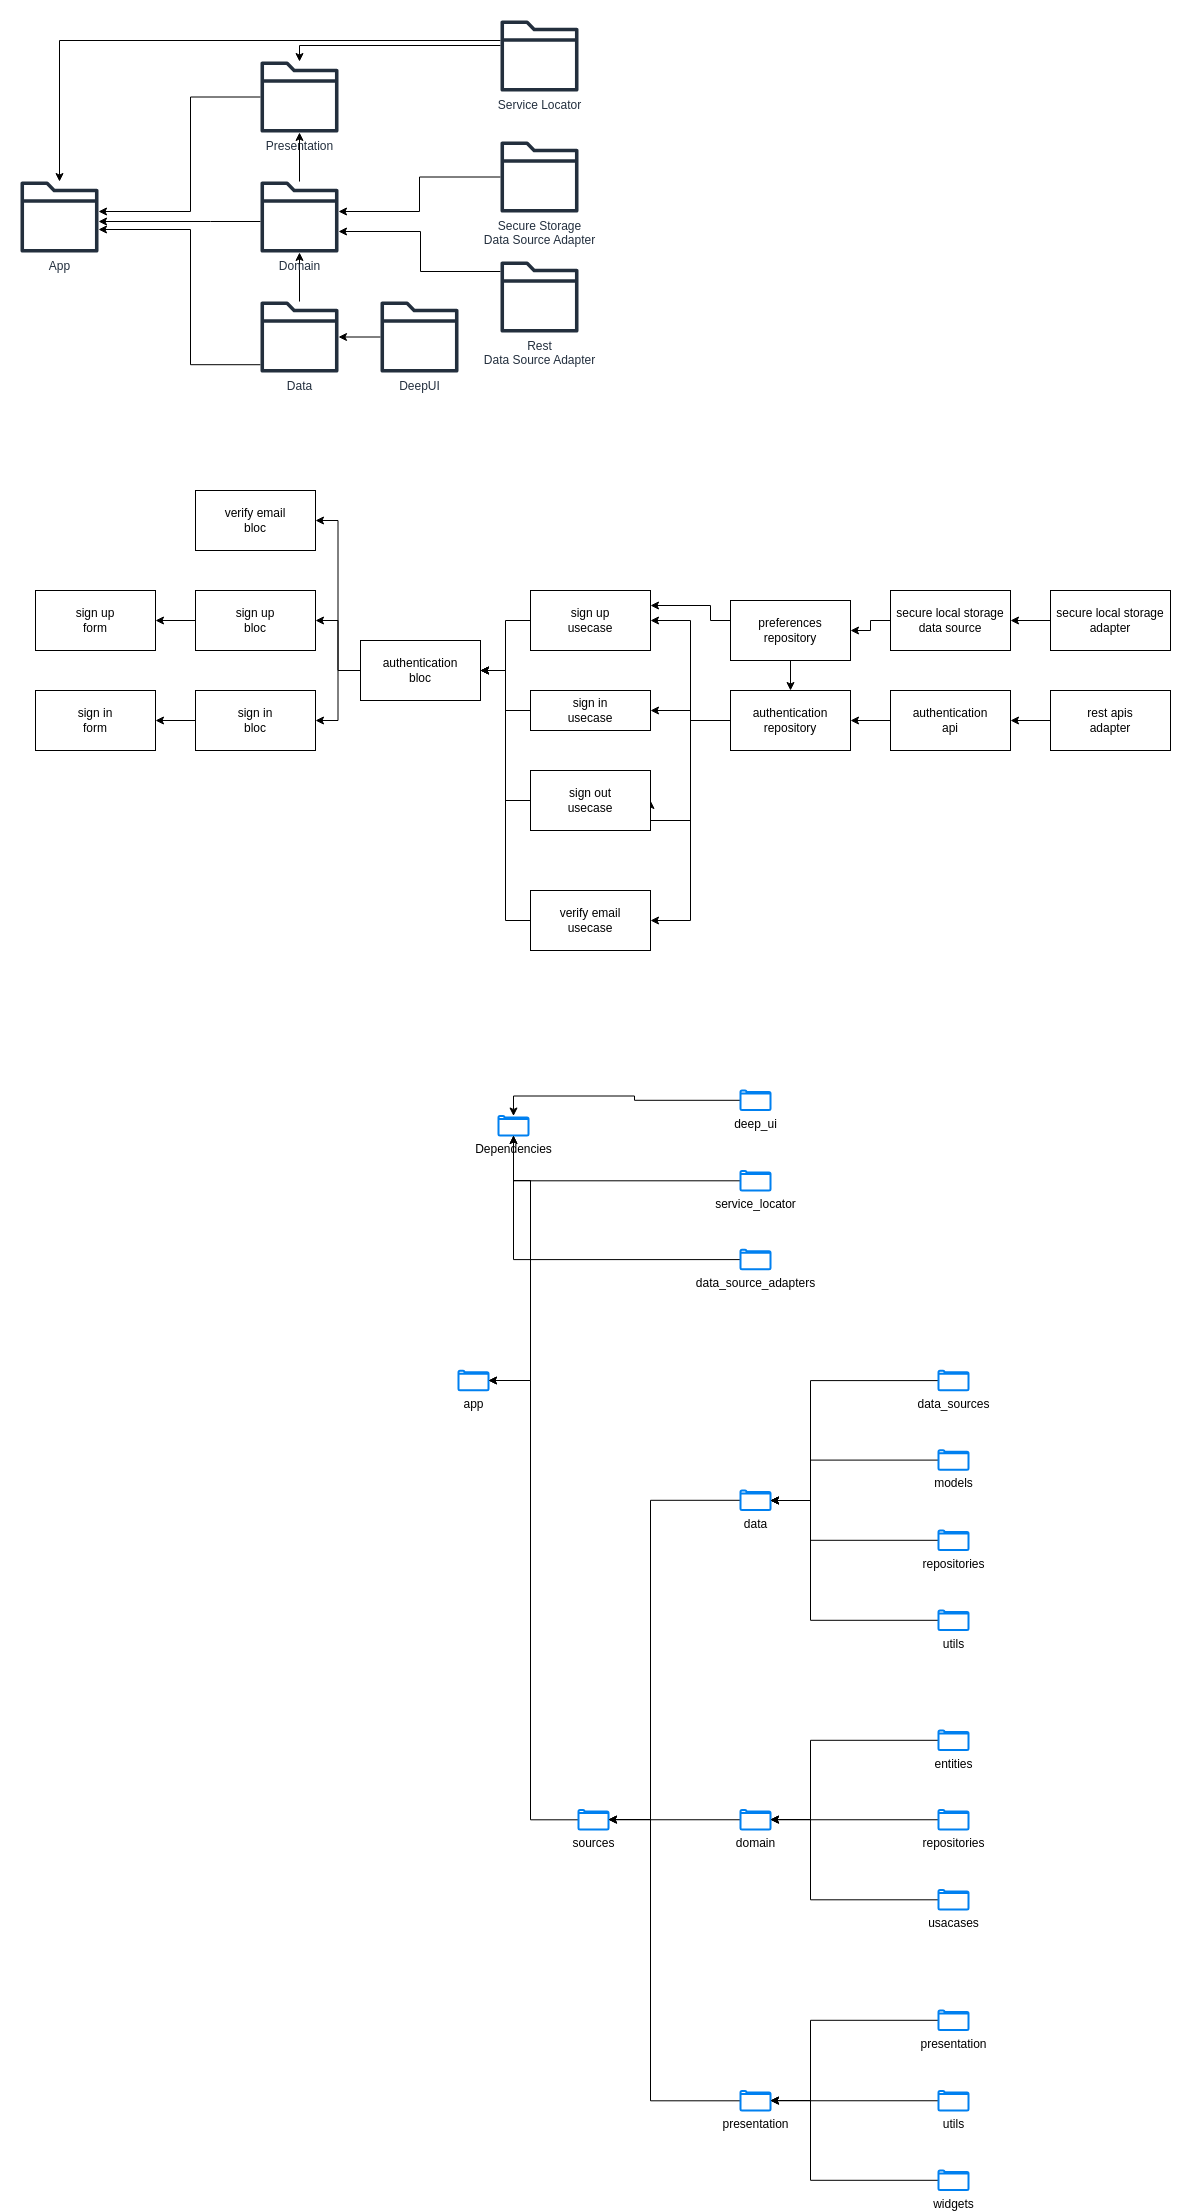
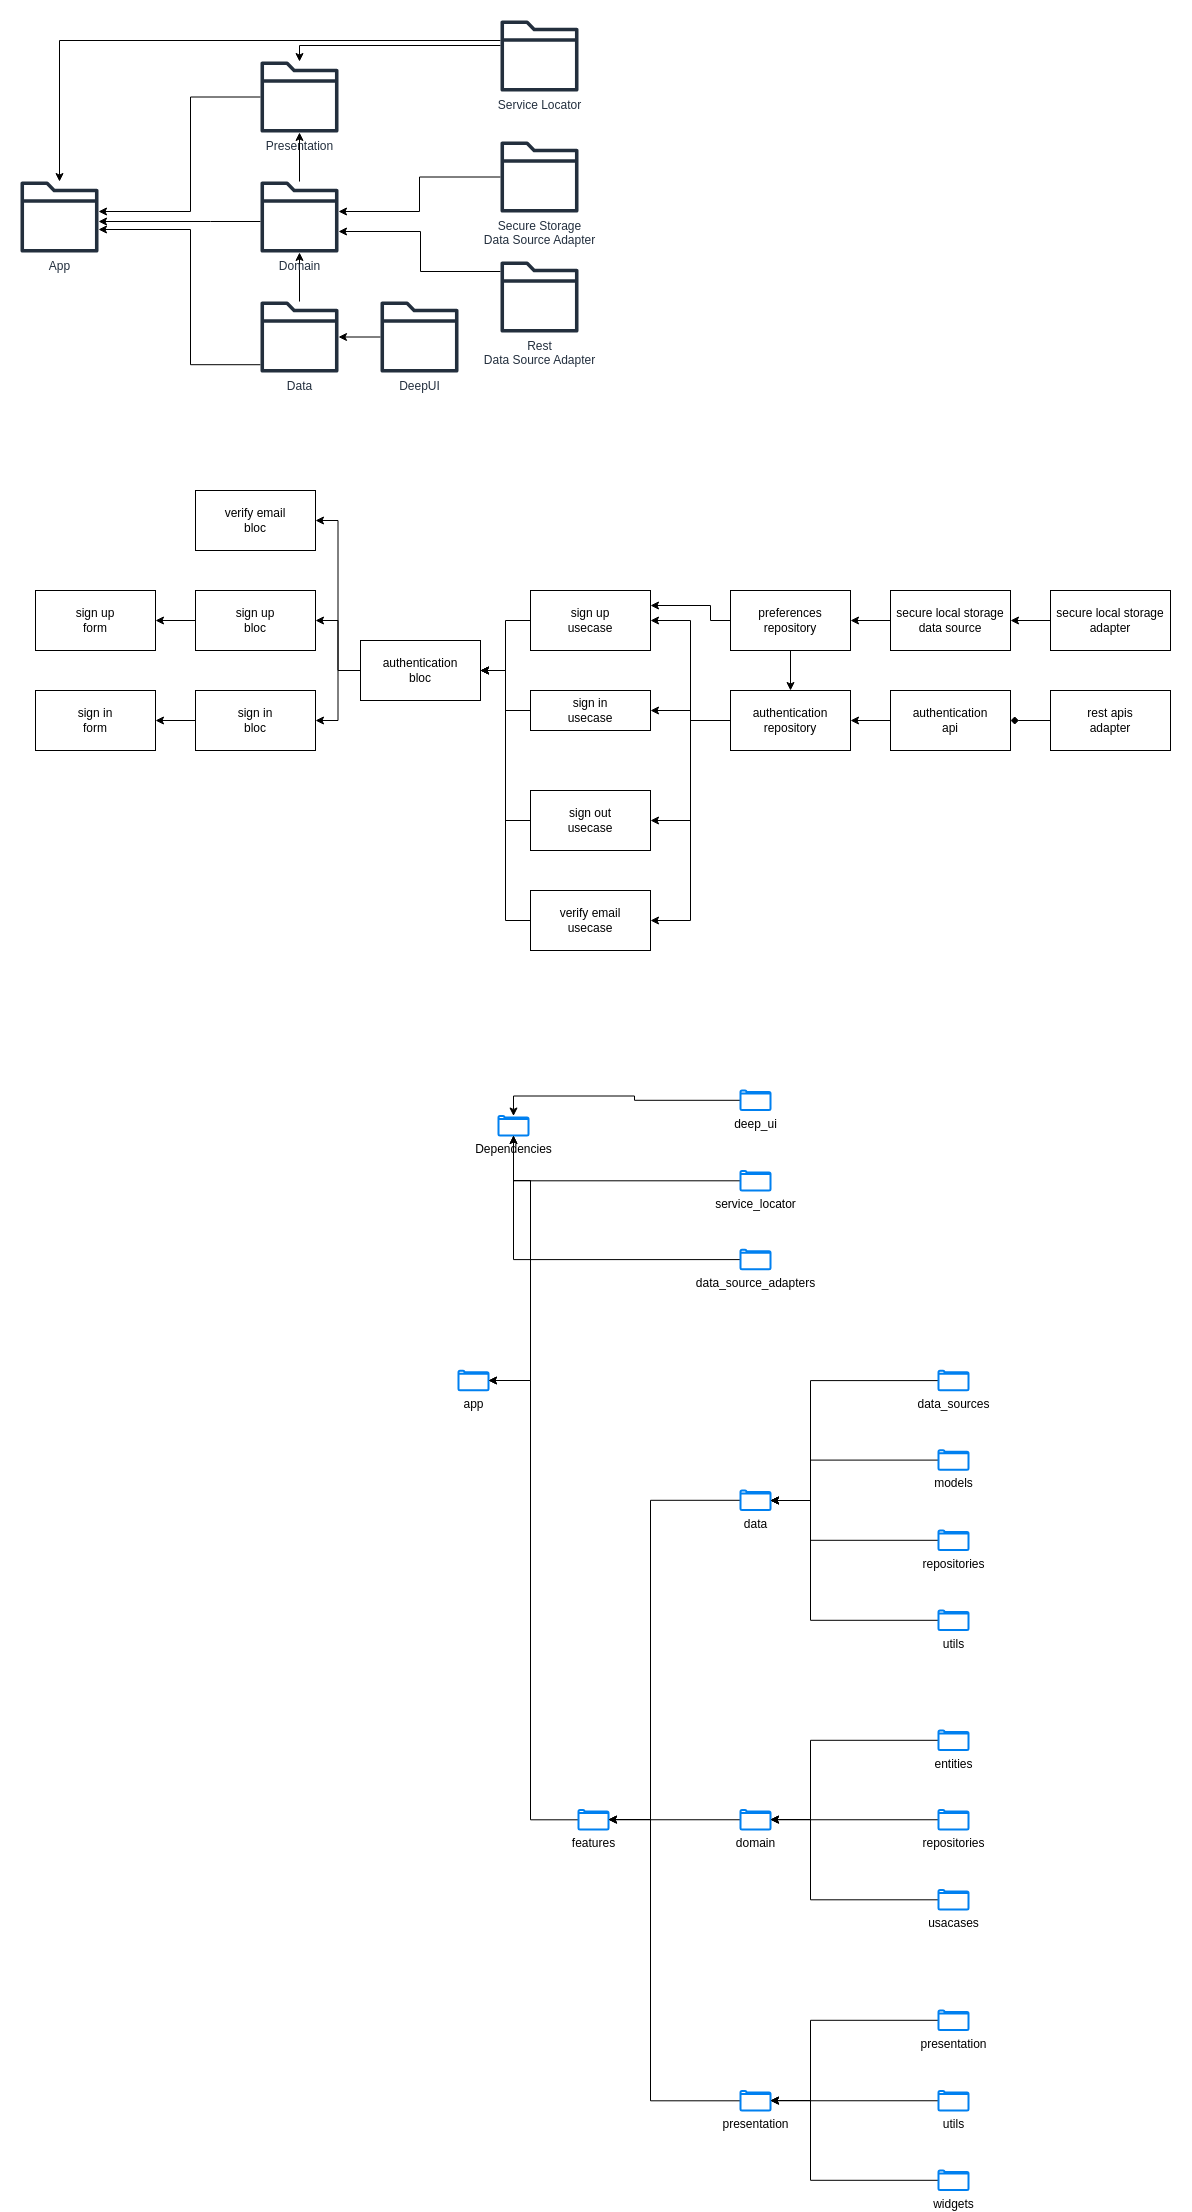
node "preferences repository": moved (791, 631) -> (791, 621)
edge "rest apis adapter" -> "authentication api": arrowhead classic -> diamond
node "sign out usecase": moved (591, 801) -> (591, 821)
node "sources": label "sources" -> "features"
